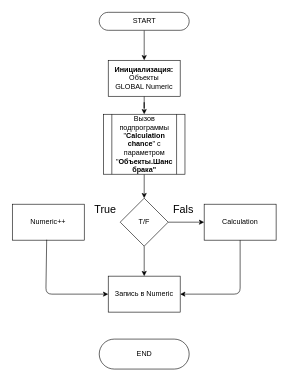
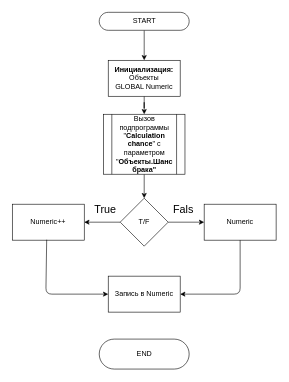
node "Calculation": label "Calculation" -> "Numeric"
edge "T/F" -> "Запись в Numeric": now "T/F" -> "Numeric++"
